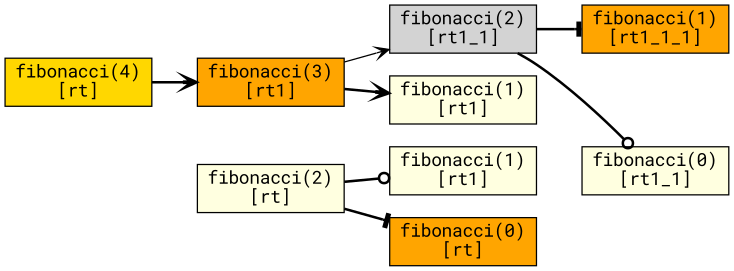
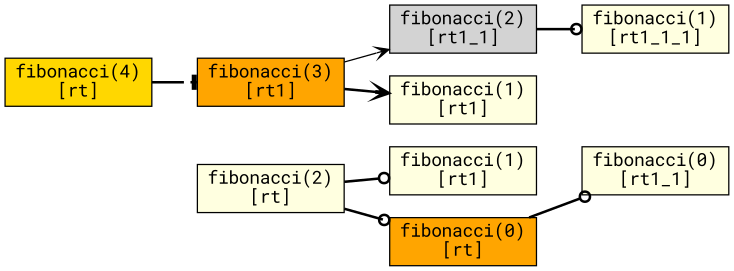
edge "fibonacci(2) [rt1_1]" -> "fibonacci(1) [rt1_1_1]": arrowhead tee -> odot
node "fibonacci(1) [rt1_1_1]": fillcolor orange -> lightyellow
edge "fibonacci(4) [rt]" -> "fibonacci(3) [rt1]": arrowhead vee -> tee
edge "fibonacci(2) [rt1_1]" -> "fibonacci(0) [rt1_1]": now "fibonacci(0) [rt]" -> "fibonacci(0) [rt1_1]"
edge "fibonacci(2) [rt]" -> "fibonacci(0) [rt]": arrowhead tee -> odot
